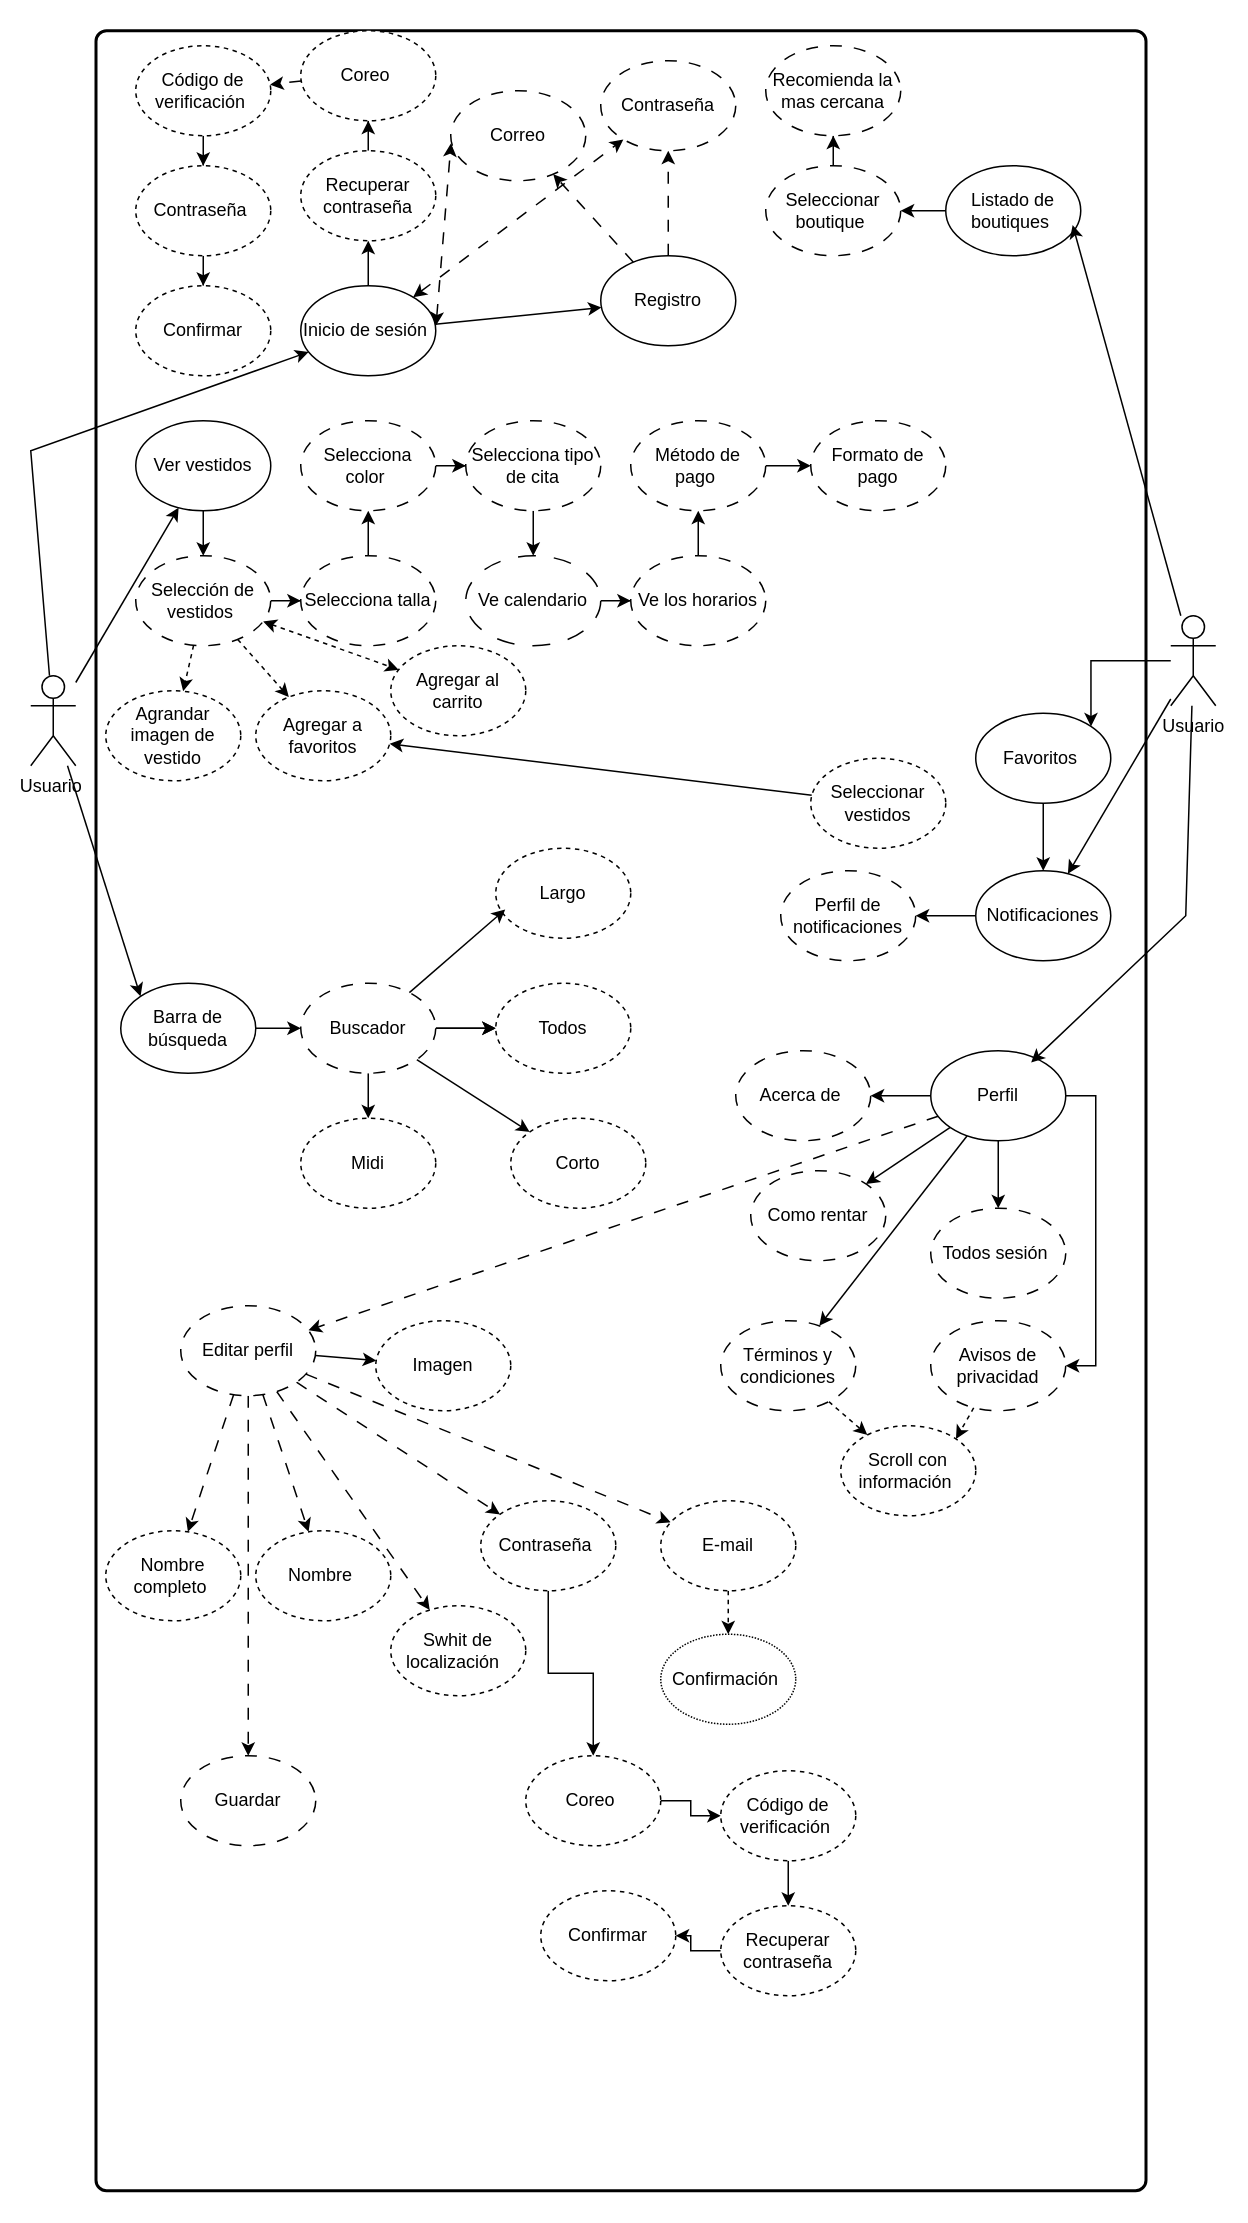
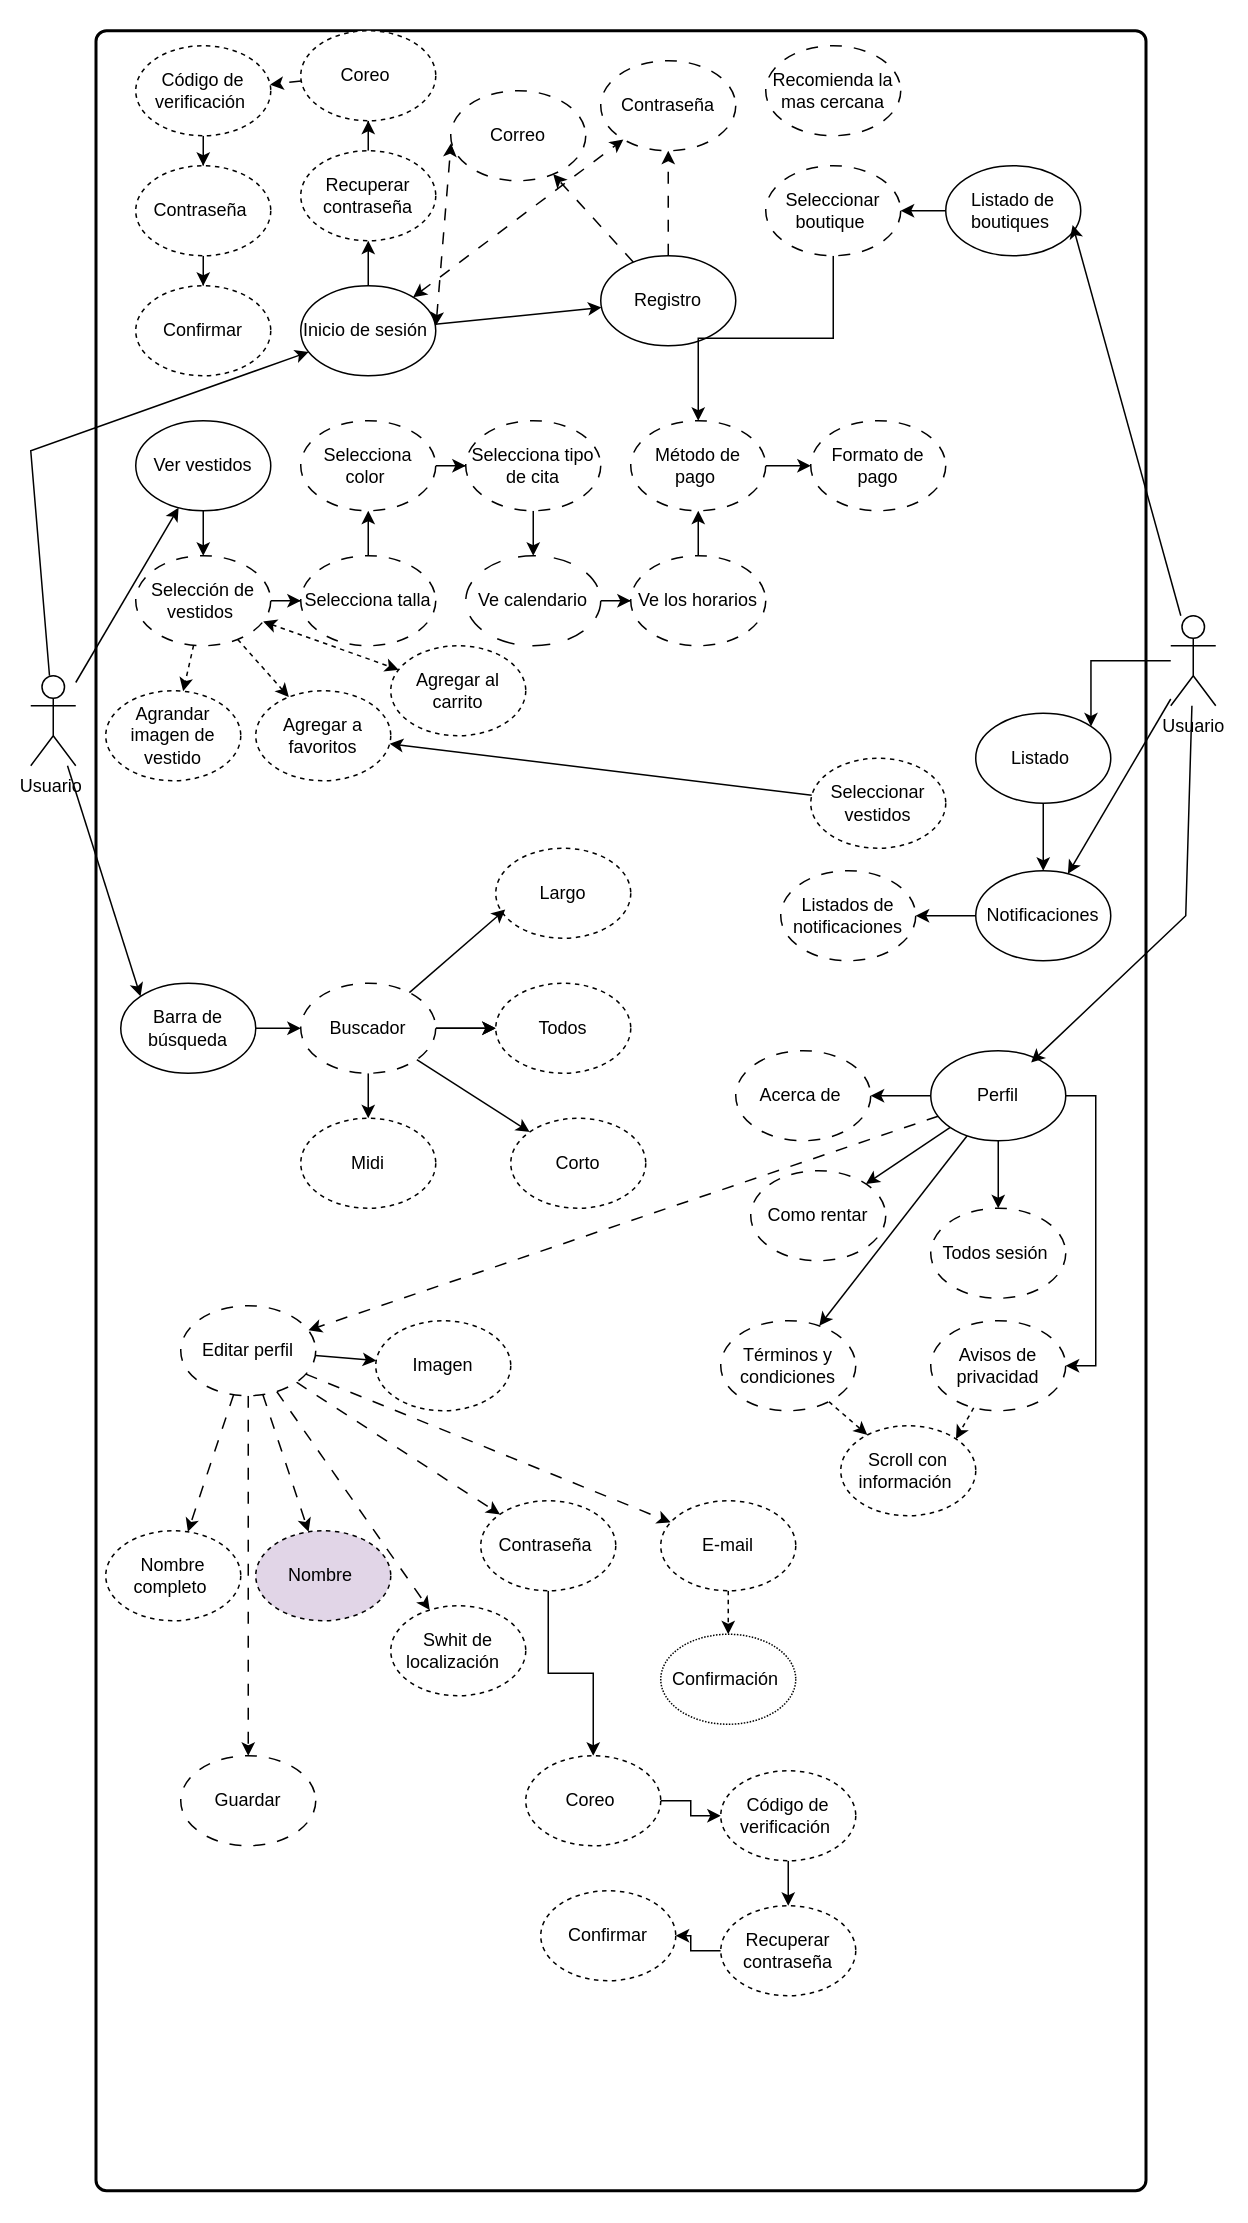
edge "Seleccionar boutique" -> "Recomienda la mas cercana": now "Seleccionar boutique" -> "Método de pago"
node "Favoritos": label "Favoritos" -> "Listado"
node "Perfil de notificaciones": label "Perfil de notificaciones" -> "Listados de notificaciones"
node "Nombre": fillcolor #ffffff -> #e1d5e7
